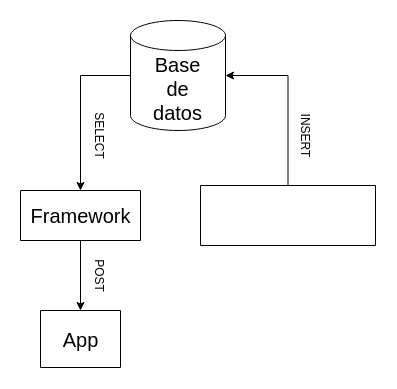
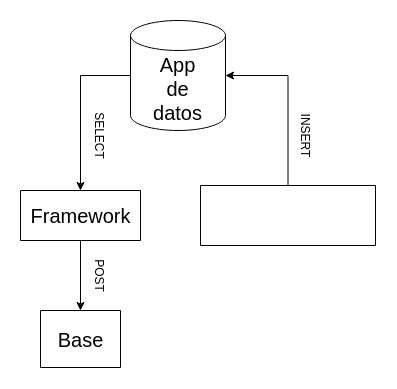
node "Base de datos": label "Base de datos" -> "App de datos"
node "App": label "App" -> "Base"
